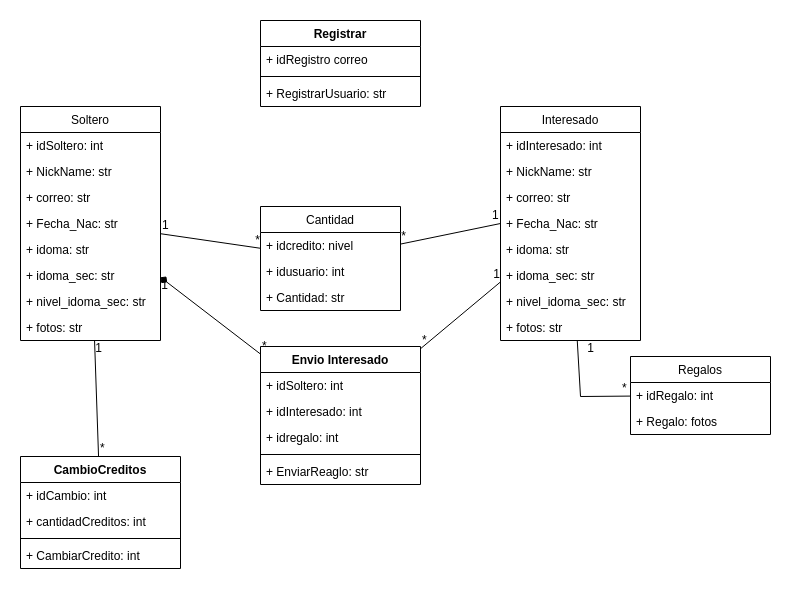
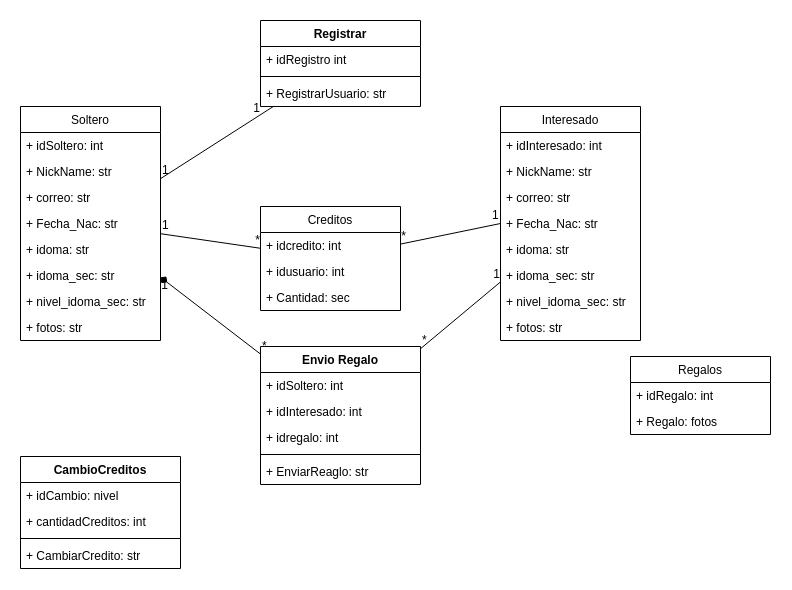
node "+ idRegistro correo": label "+ idRegistro correo" -> "+ idRegistro int"
edge "Registrar" -- "Soltero": added, labels "1", "1"
node "Cantidad": label "Cantidad" -> "Creditos"
node "+ idcredito: nivel": label "+ idcredito: nivel" -> "+ idcredito: int"
node "+ Cantidad: str": label "+ Cantidad: str" -> "+ Cantidad: sec"
node "Envio Interesado": label "Envio Interesado" -> "Envio Regalo"
edge "Interesado" -- "Regalos": removed, labels "1", "*"
edge "Soltero" -- "CambioCreditos": removed, labels "1", "*"
node "+ idCambio: int": label "+ idCambio: int" -> "+ idCambio: nivel"
node "+ CambiarCredito: int": label "+ CambiarCredito: int" -> "+ CambiarCredito: str"
